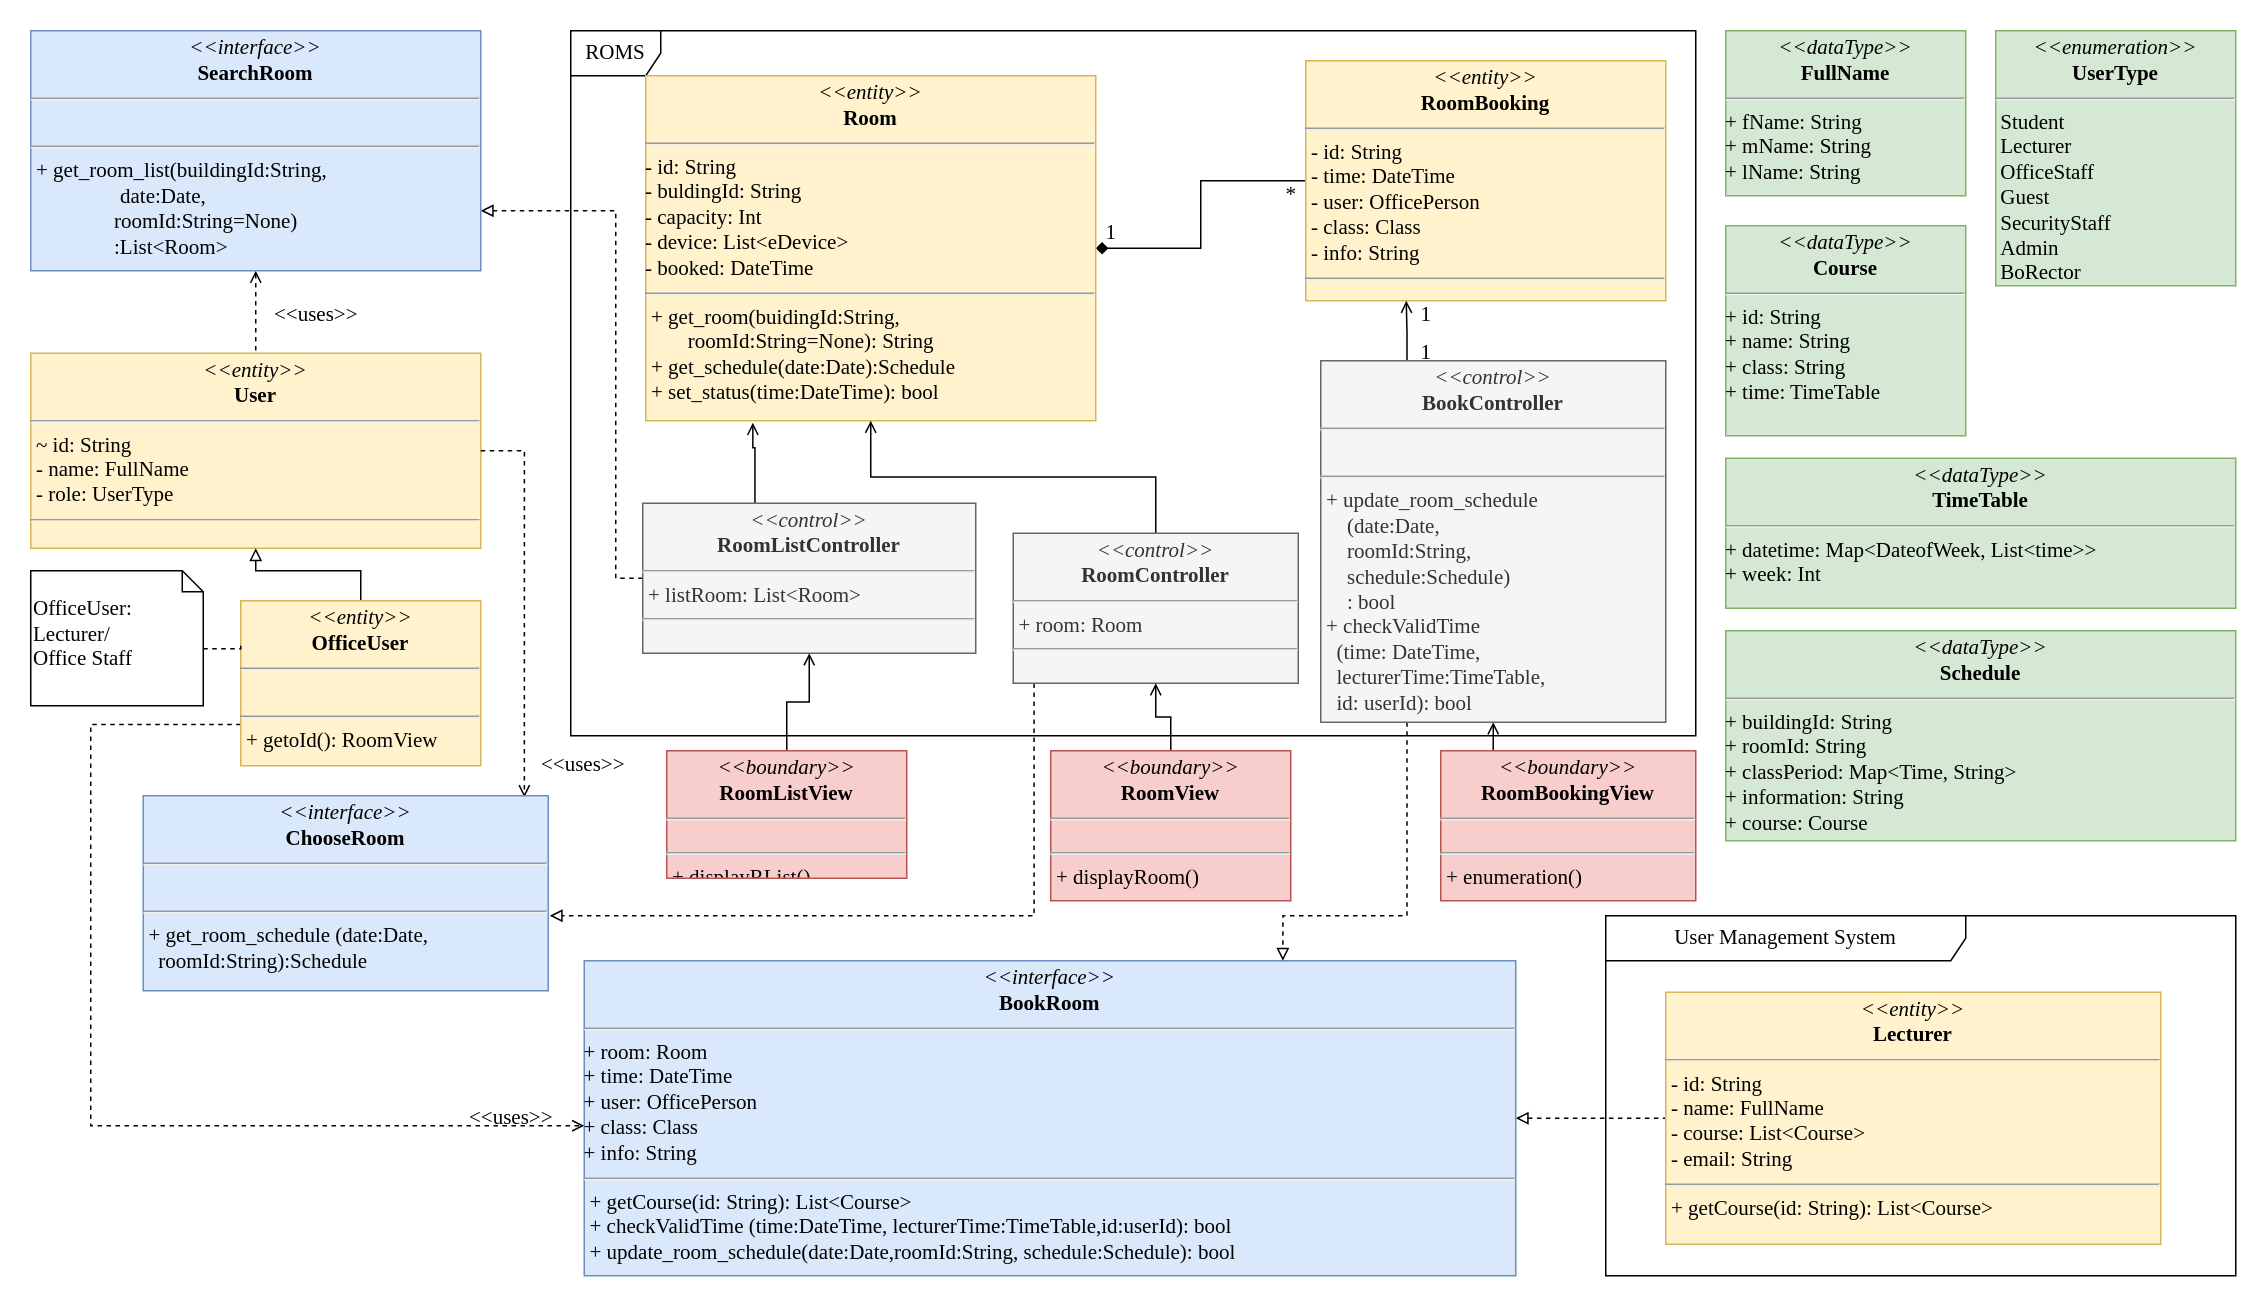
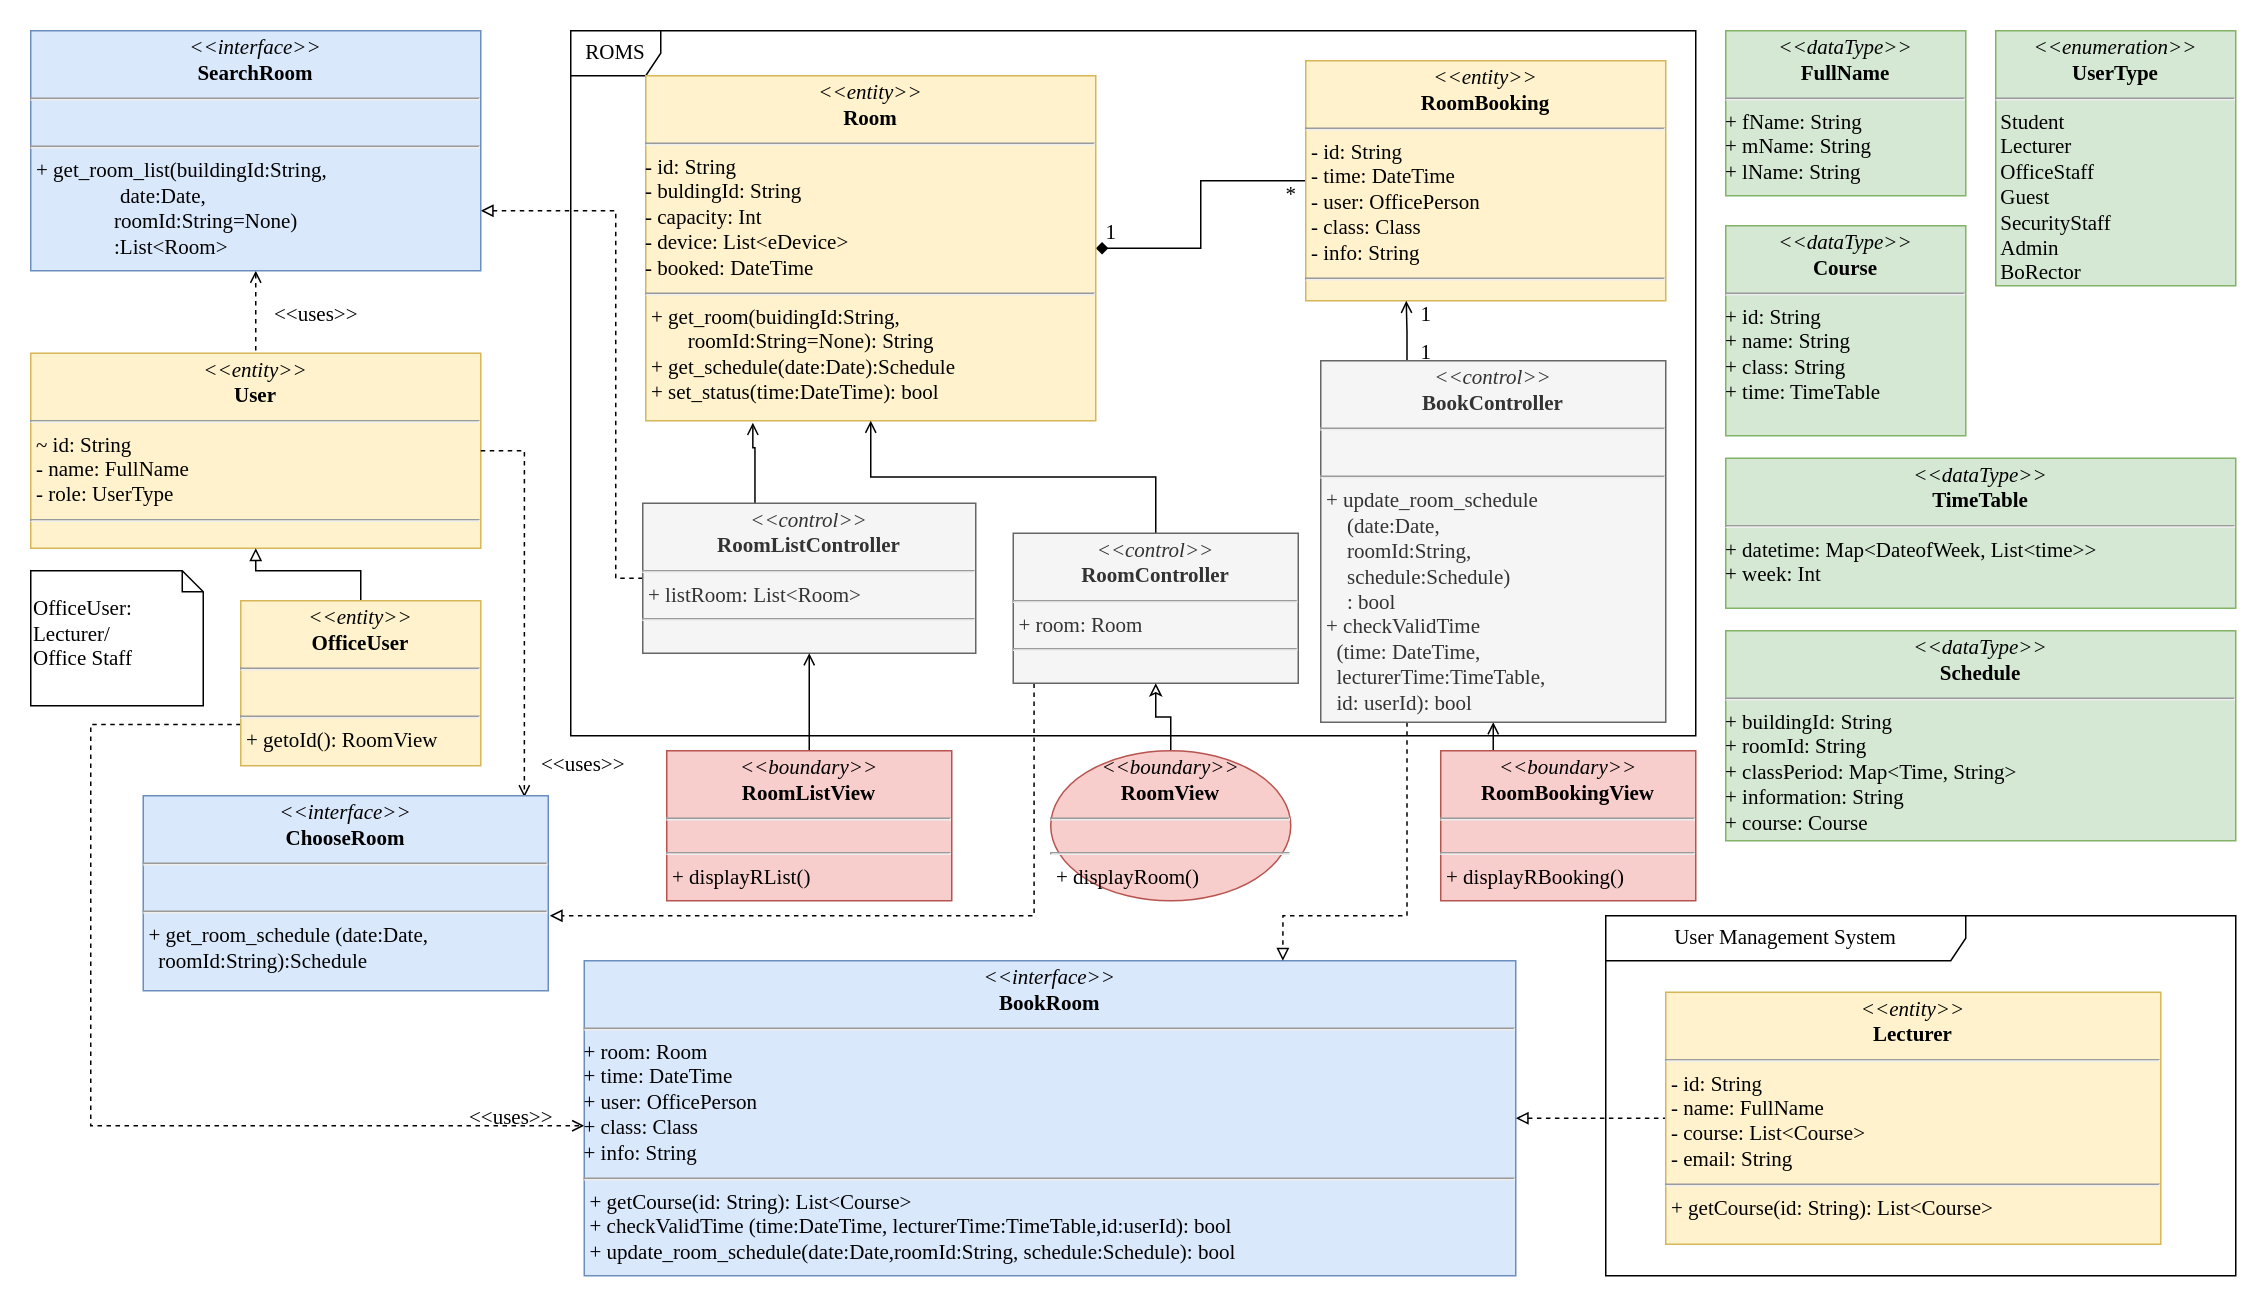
edge "OfficeUser: Lecturer/ Office Staff" -- "<<entity>>OfficeUser + getoId(): RoomView": removed
edge "<<boundary>>RoomView + displayRoom()" -> "<<control>>RoomController + room: Room": arrowhead open -> classic
node "<<boundary>>RoomBookingView + enumeration()": label "<<boundary>>RoomBookingView + enumeration()" -> "<<boundary>>RoomBookingView + displayRBooking()"
node "<<boundary>>RoomListView + displayRList()": size 240x128 -> 285x150
node "<<boundary>>RoomView + displayRoom()": shape rectangle -> ellipse
